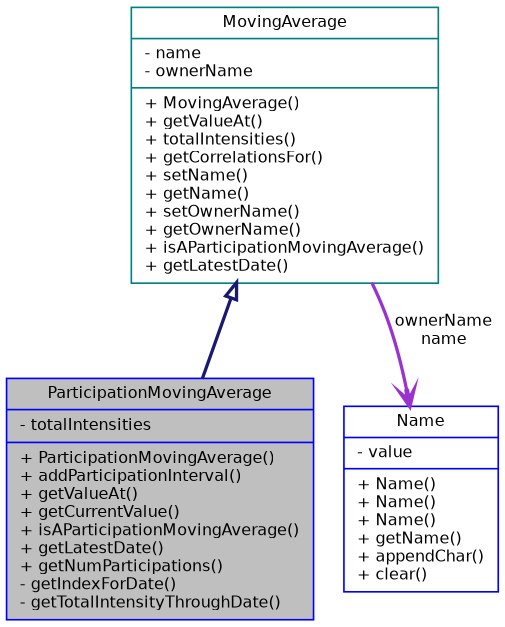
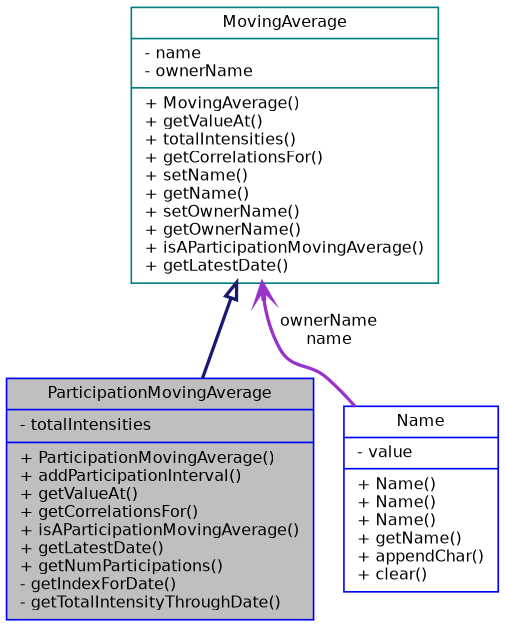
edge "MovingAverage" -> "Name": reversed
node "ParticipationMovingAverage": text "+ getCurrentValue()" -> "+ getCorrelationsFor()"
